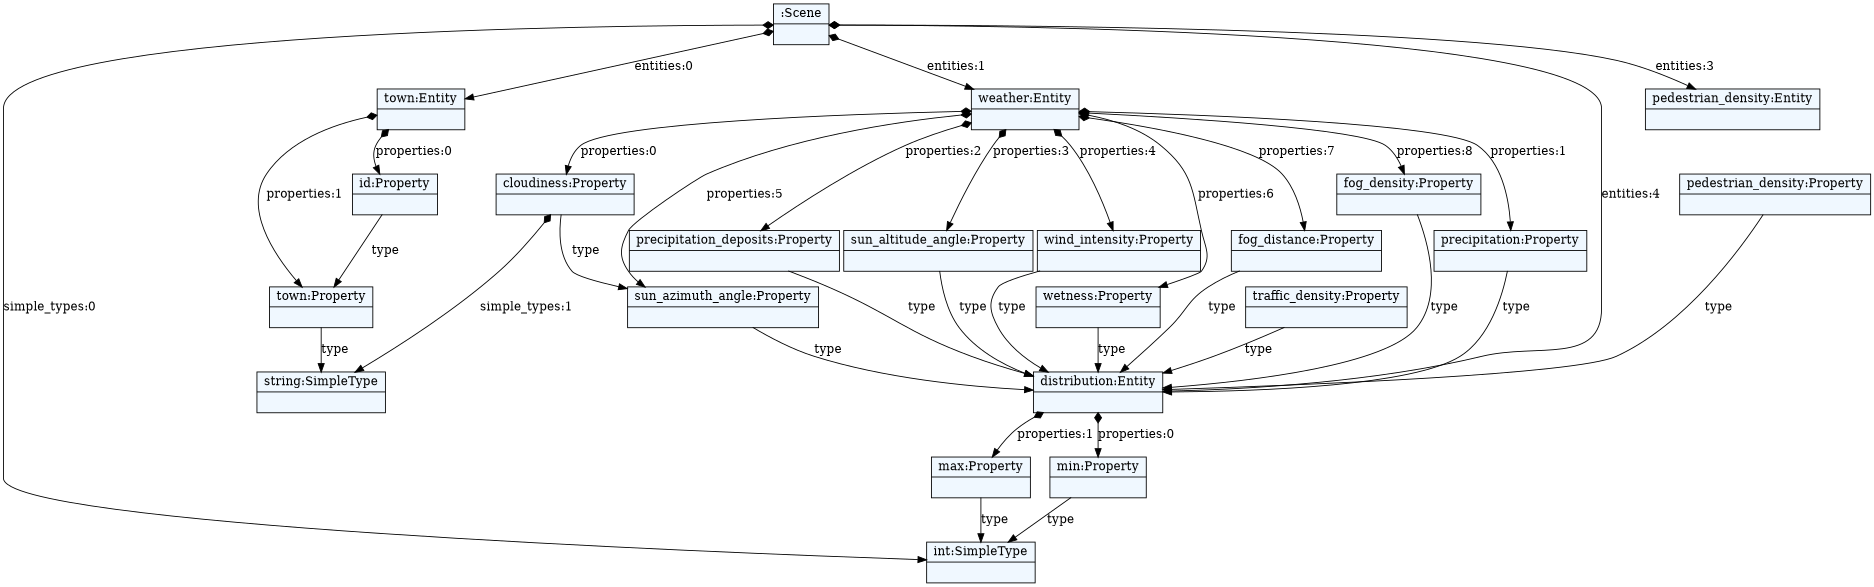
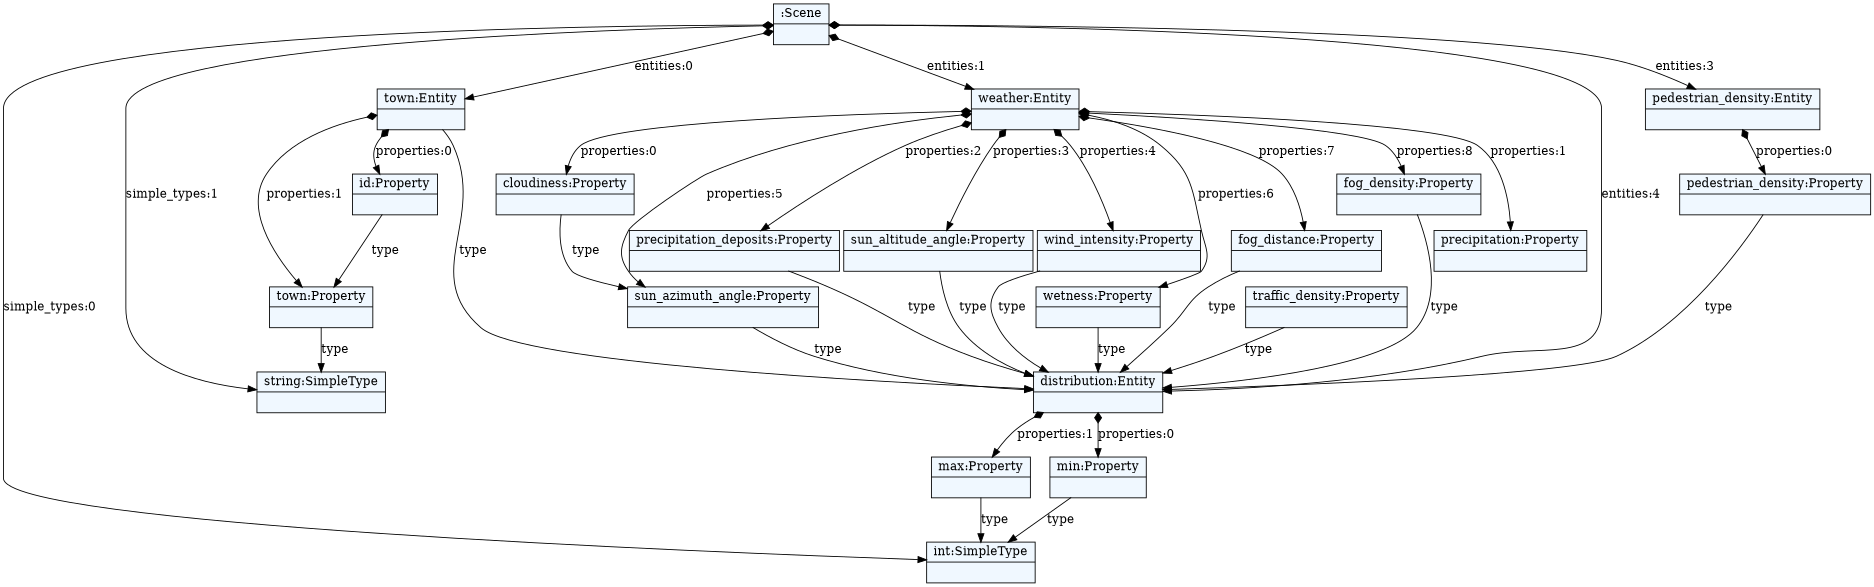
edge "pedestrian_density:Entity" -- "pedestrian_density:Property": added, label "properties:0"
edge "cloudiness:Property" -- "string:SimpleType": now ":Scene" -- "string:SimpleType"
edge "precipitation:Property" -- "distribution:Entity": now "town:Entity" -- "distribution:Entity"
